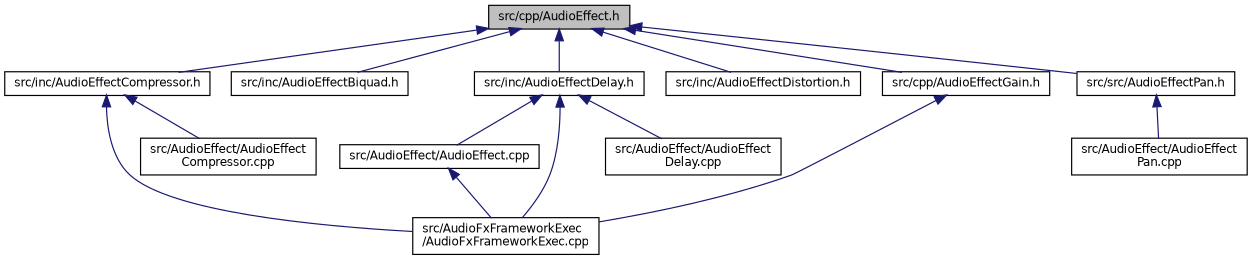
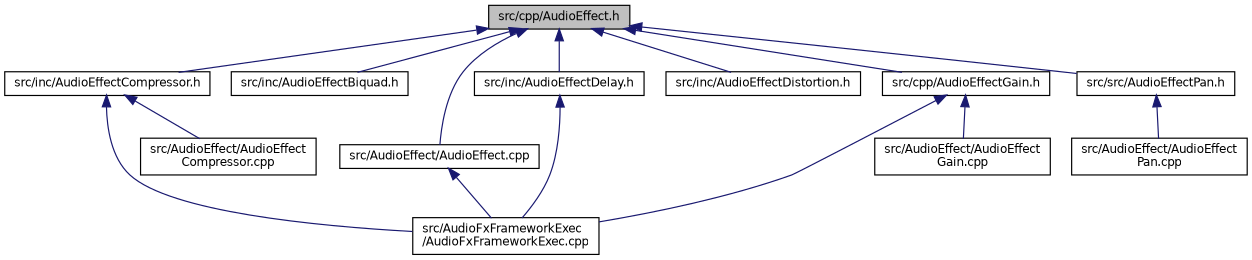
edge "src/AudioEffect/AudioEffect.cpp" -> "src/inc/AudioEffectDelay.h": now "src/AudioEffect/AudioEffect.cpp" -> "src/cpp/AudioEffect.h"
node "src/AudioEffect/AudioEffect Delay.cpp": removed
node "src/AudioEffect/AudioEffect Gain.cpp": added
